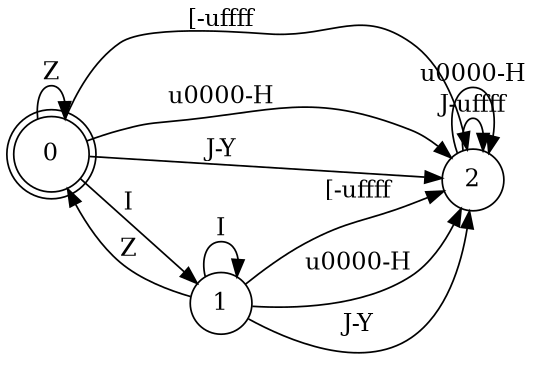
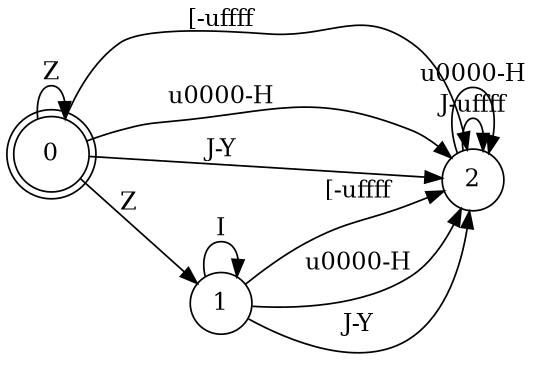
edge "0" -> "1": label "I" -> "Z"
edge "1" -> "0": removed, label "Z"
